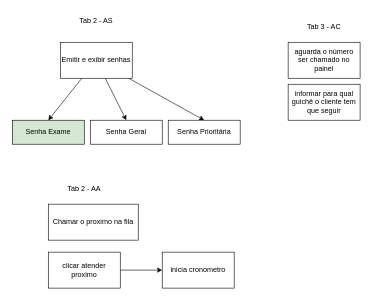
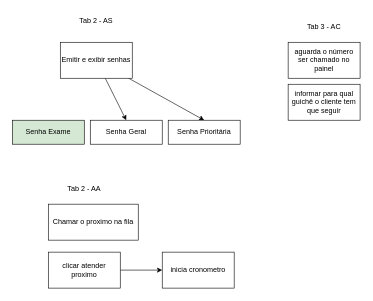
edge "Emitir e exibir senhas" -> "Senha Exame": removed
